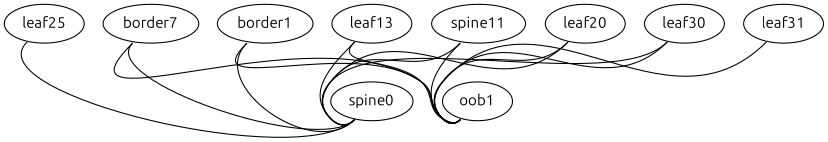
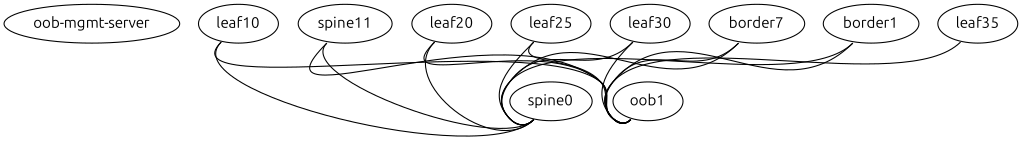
node "oob-mgmt-server": added
node "leaf13": label "leaf13" -> "leaf10"
node "leaf31": label "leaf31" -> "leaf35"
edge "leaf25" -- "oob1": added
